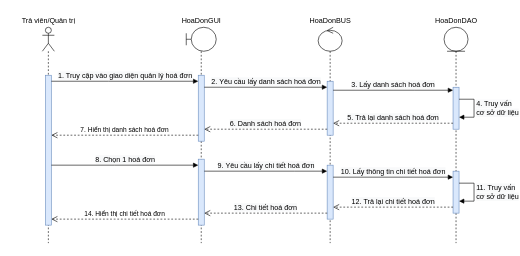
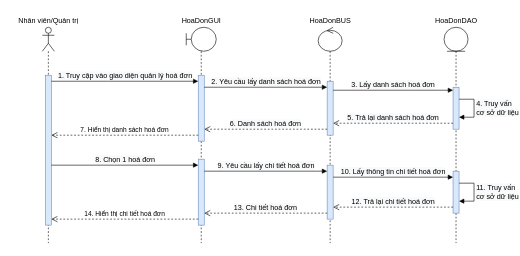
node "Trả viên/Quản trị": label "Trả viên/Quản trị" -> "Nhân viên/Quản trị"
